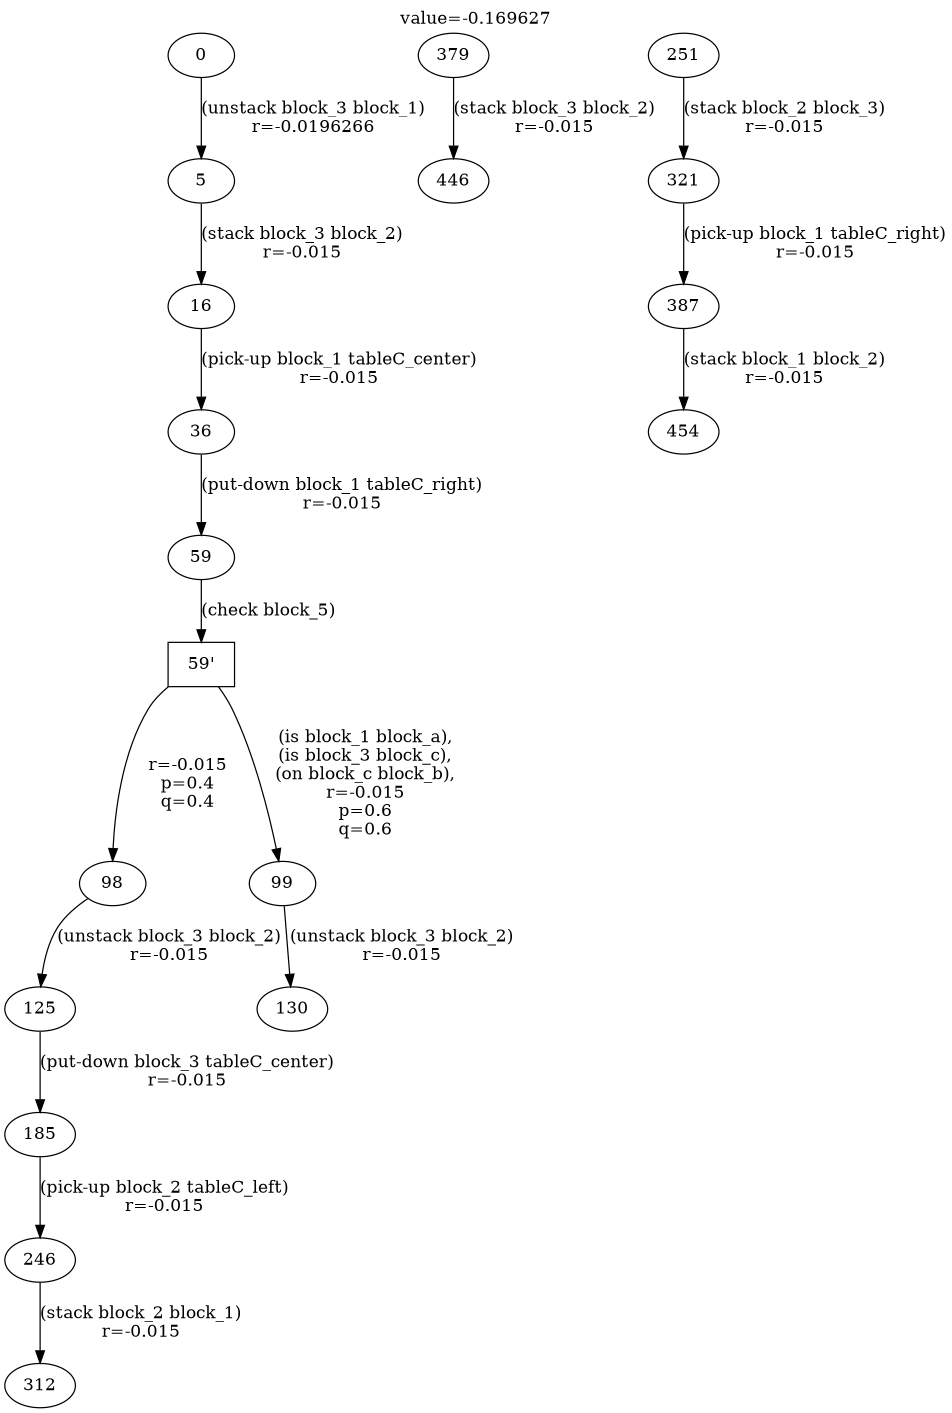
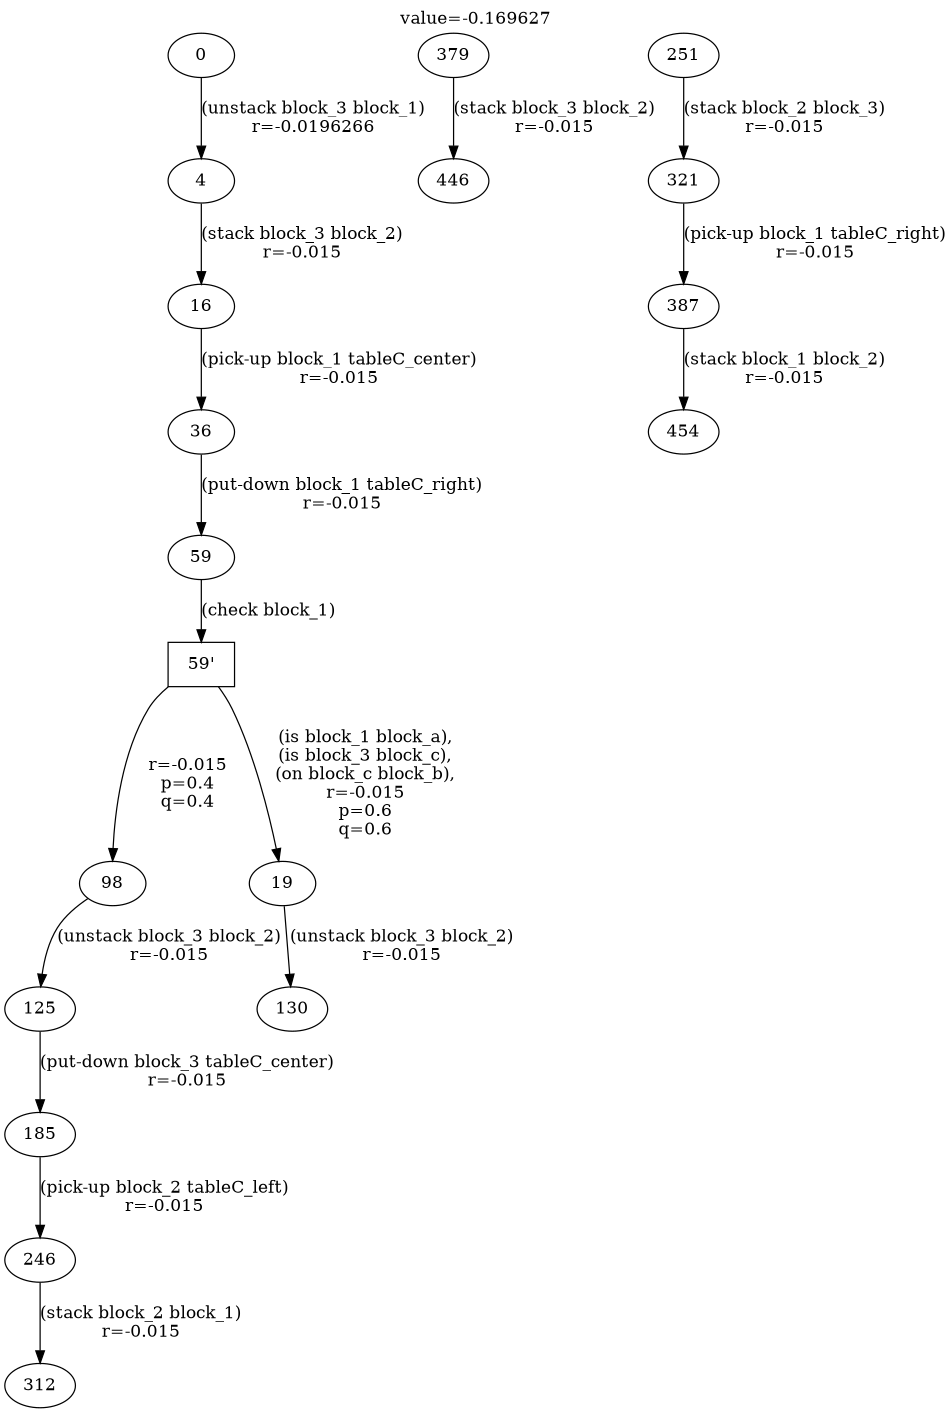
node "5": label "5" -> "4"
edge "59" -> "59'": label "(check block_5)" -> "(check block_1)"
node "99": label "99" -> "19"
